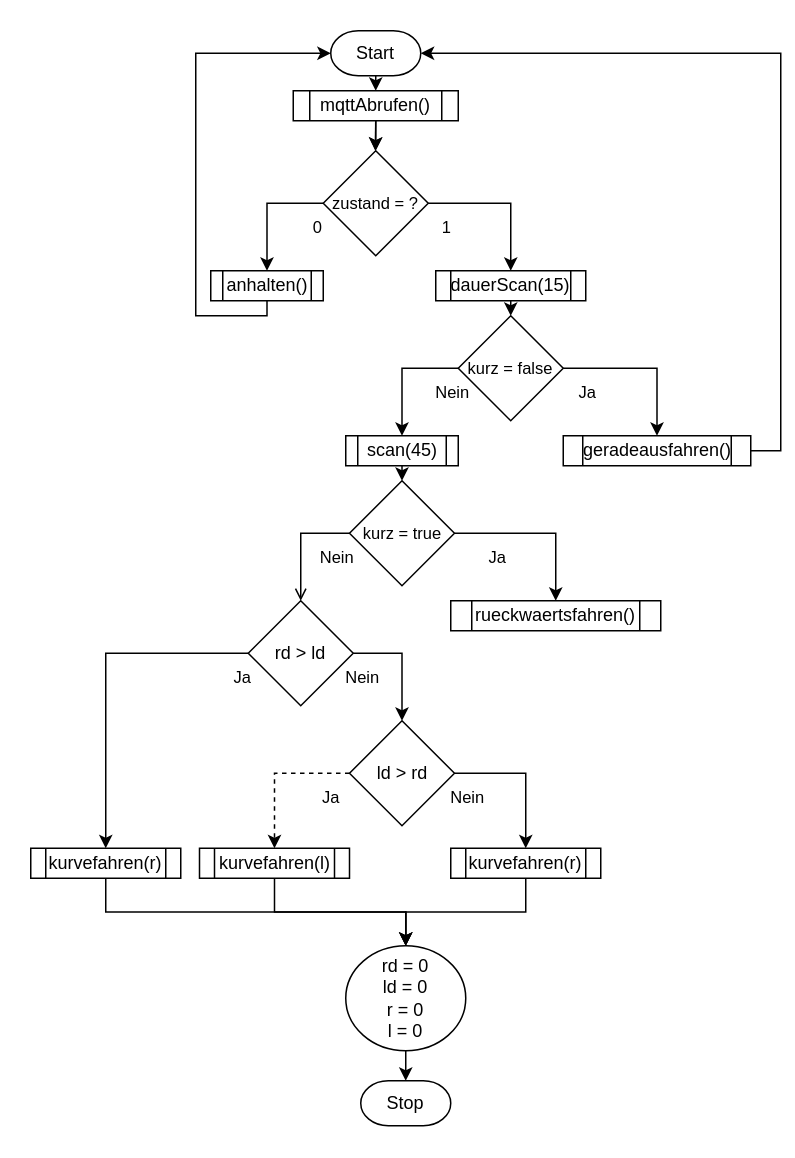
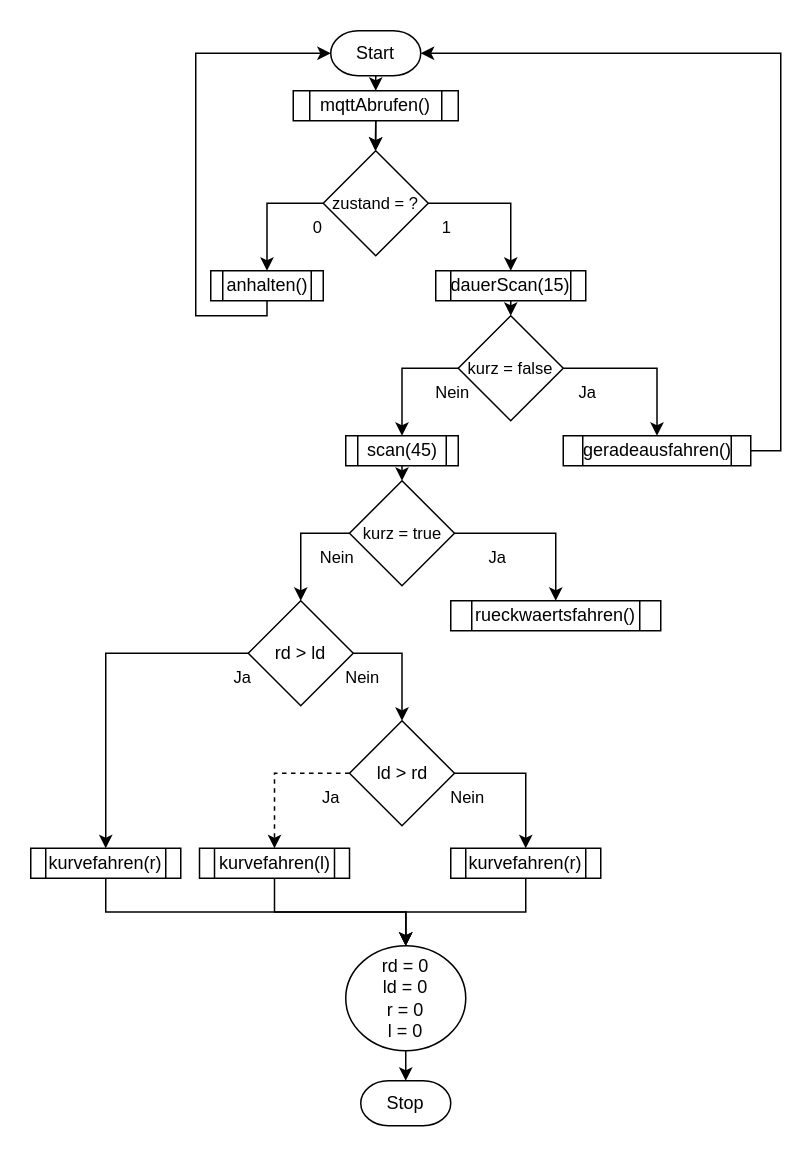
edge "kurz = true" -> "rd > ld": arrowhead open -> classic
